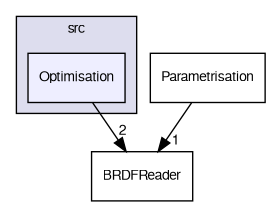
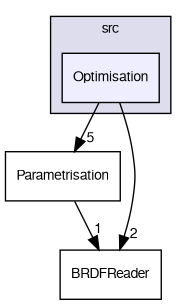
edge "Optimisation" -> "Parametrisation": added
